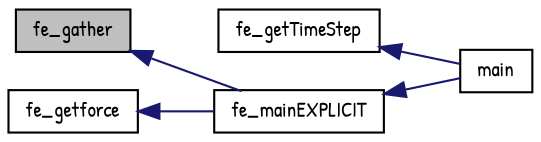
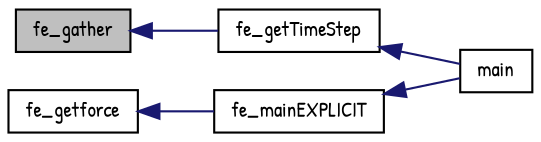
edge "fe_mainEXPLICIT" -> "fe_gather": now "fe_getTimeStep" -> "fe_gather"
